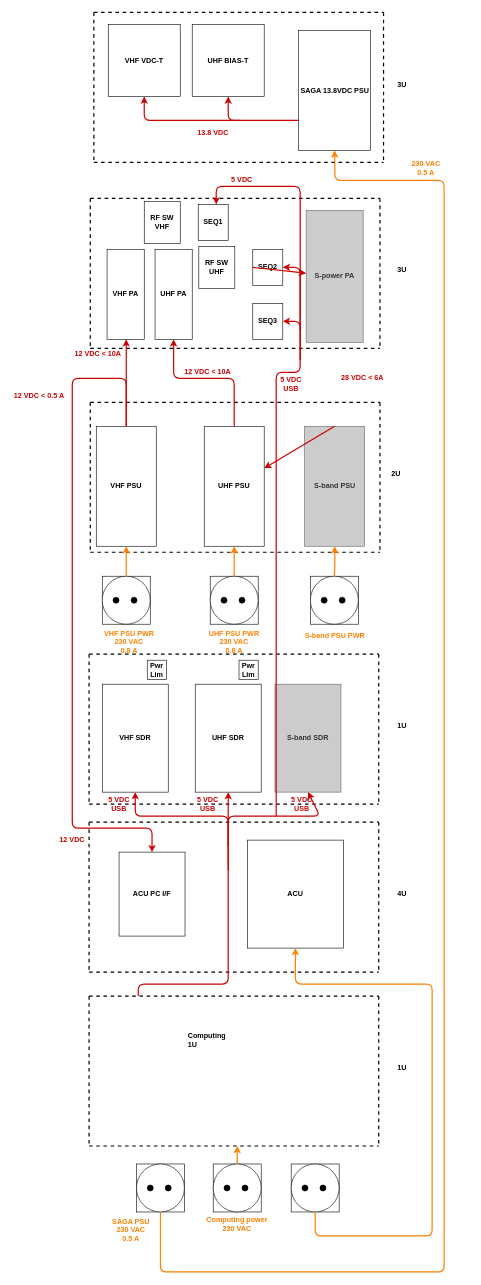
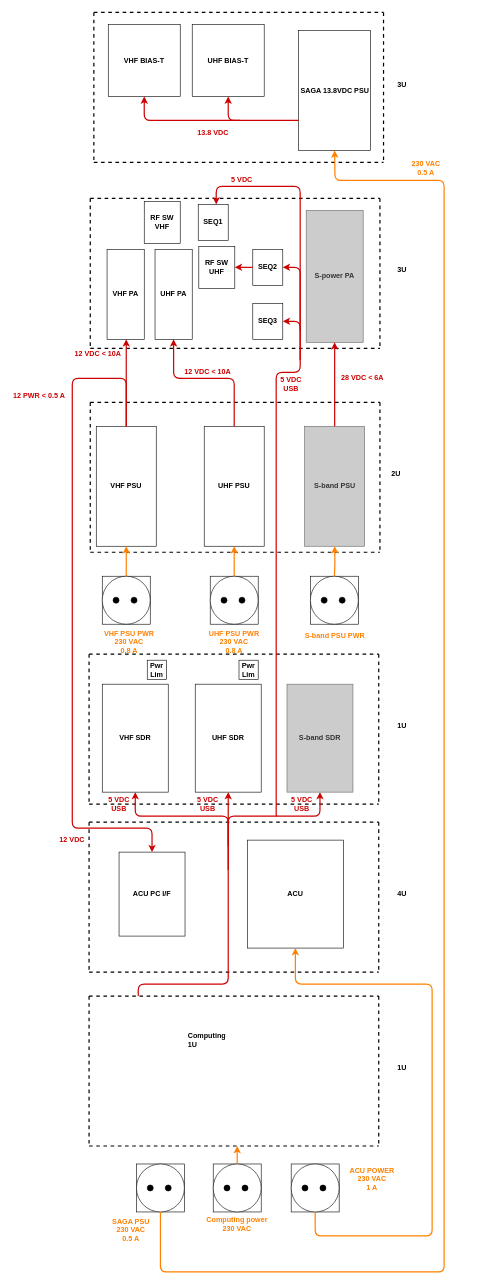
node "VHF VDC-T": label "VHF VDC-T" -> "VHF BIAS-T"
edge "SEQ2" -> "S-power PA": now "SEQ2" -> "RF SW UHF"
node "12 VDC < 0.5 A": label "12 VDC < 0.5 A" -> "12 PWR < 0.5 A"
edge "S-band PSU" -> "UHF PSU": now "S-band PSU" -> "S-power PA"
node "S-band SDR": moved (308, 738) -> (320, 738)
node "ACU POWER 230 VAC 1 A": added
